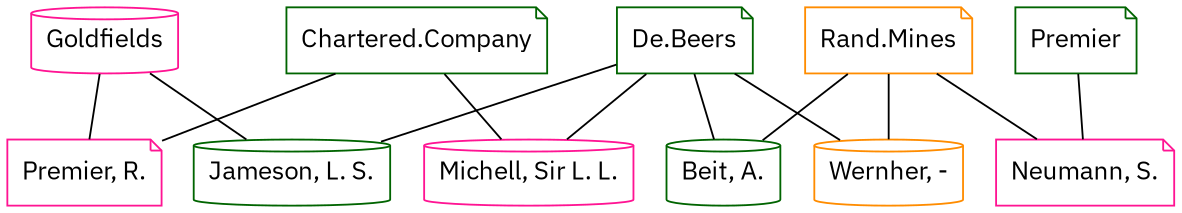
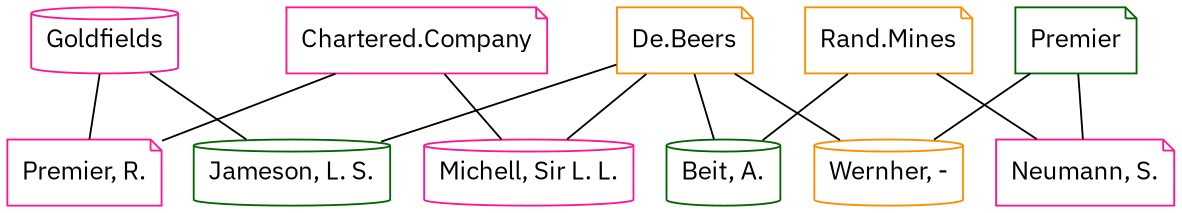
node "Chartered.Company": color darkgreen -> deeppink
node "De.Beers": color darkgreen -> darkorange
edge "Rand.Mines" -- "Wernher, -": now "Premier" -- "Wernher, -"
